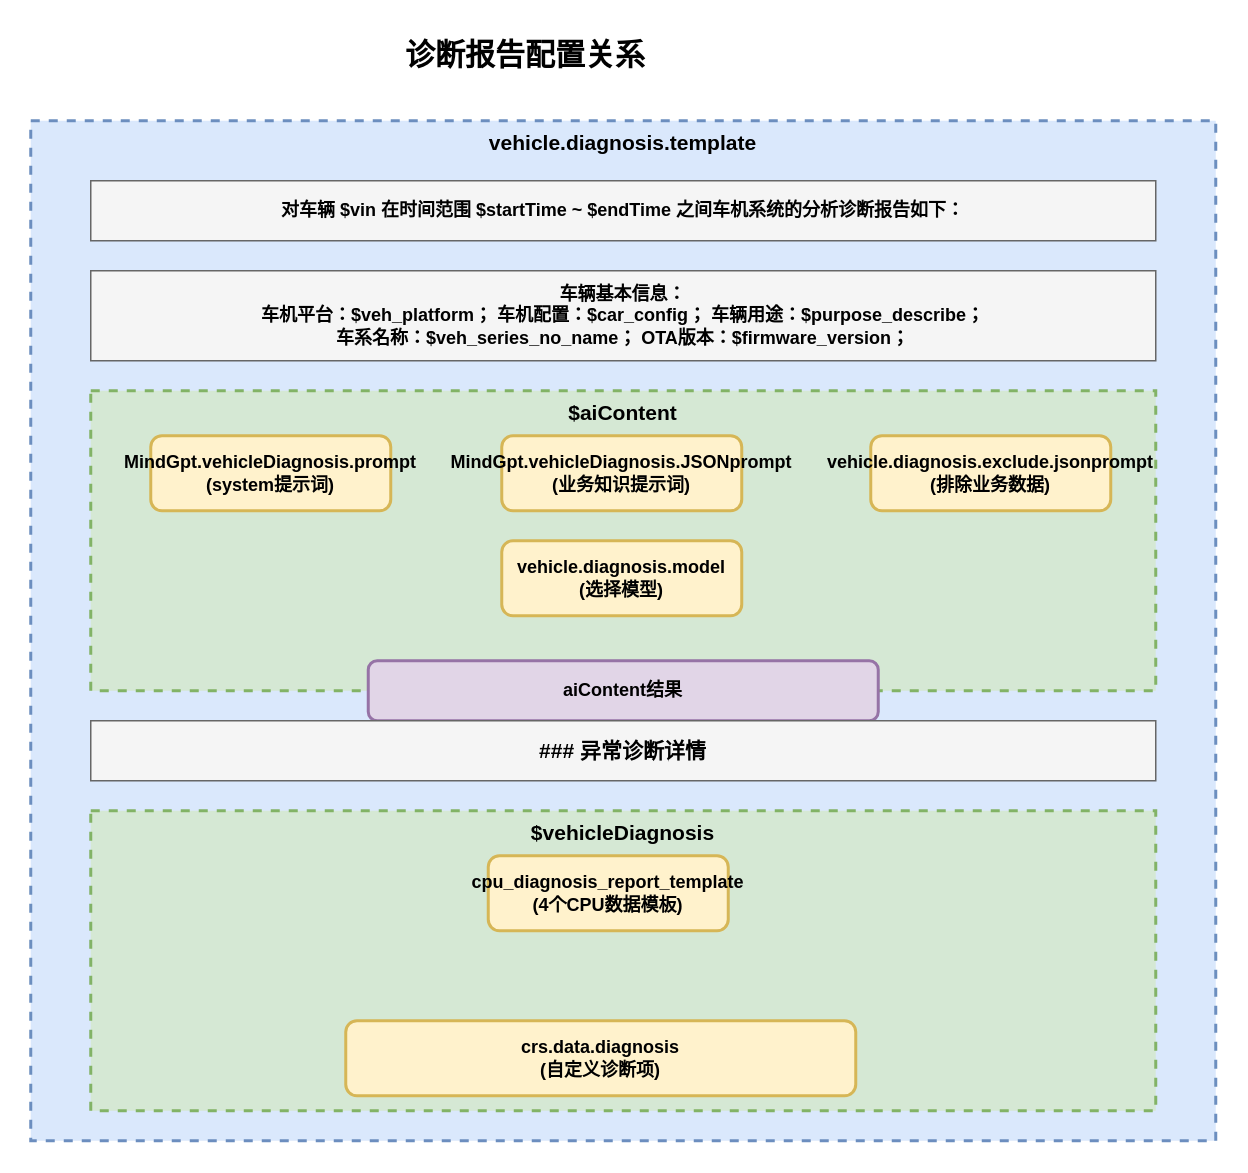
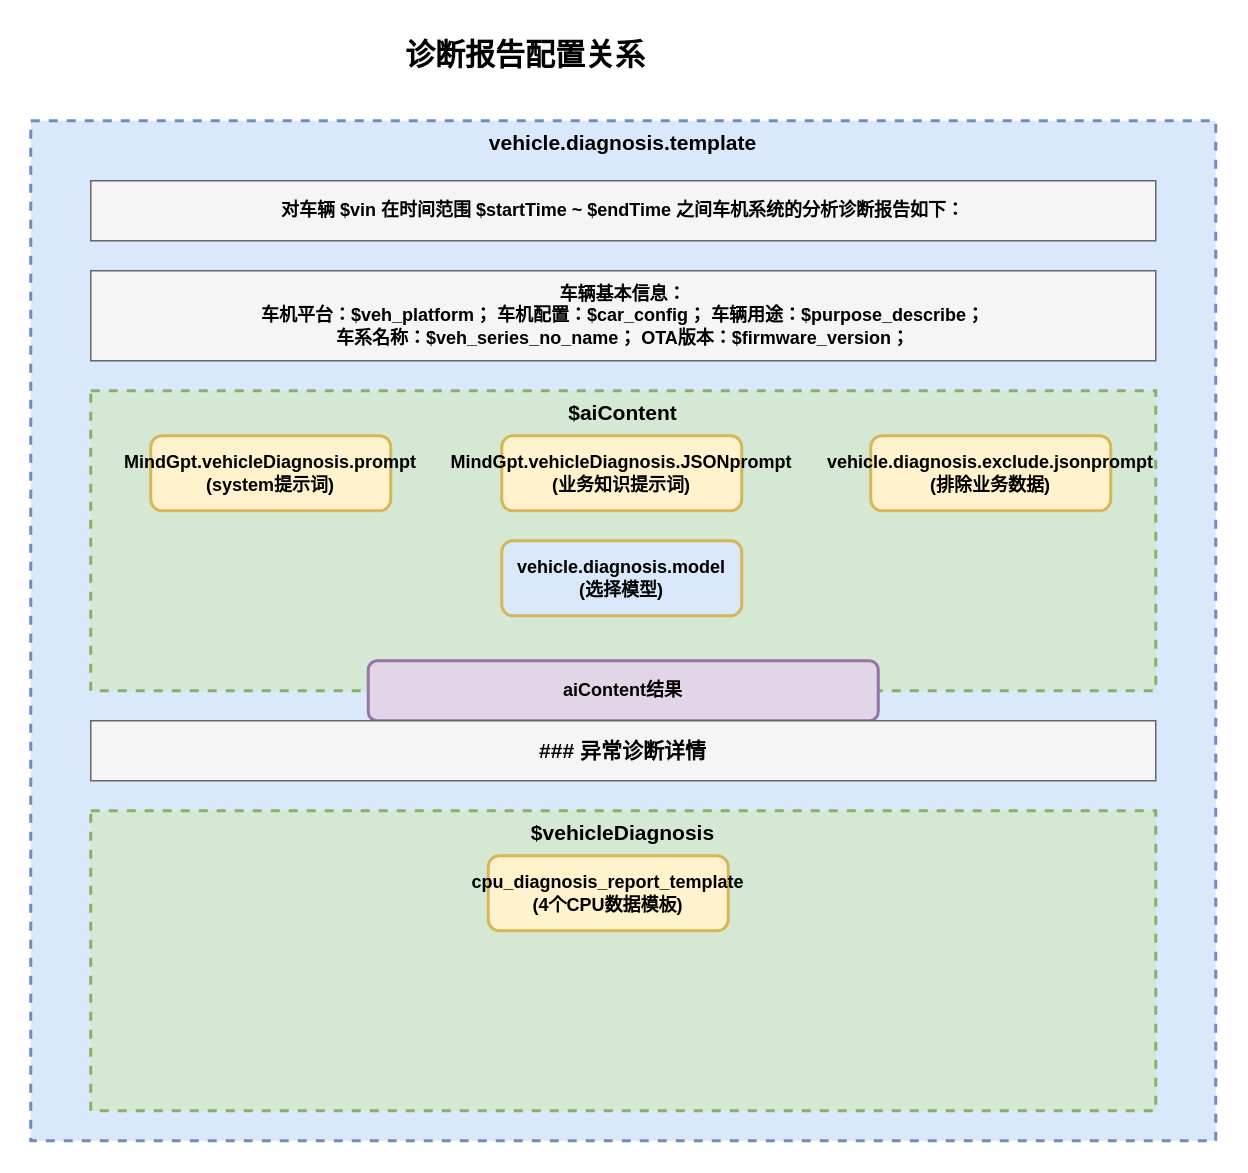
node "vehicle.diagnosis.model (选择模型)": fillcolor #fff2cc -> #dae8fc
node "crs.data.diagnosis (自定义诊断项)": removed
